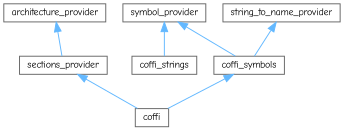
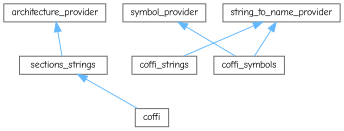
edge "coffi_strings" -> "symbol_provider": now "coffi_strings" -> "string_to_name_provider"
node "sections_provider": label "sections_provider" -> "sections_strings"
edge "coffi" -> "coffi_symbols": removed
